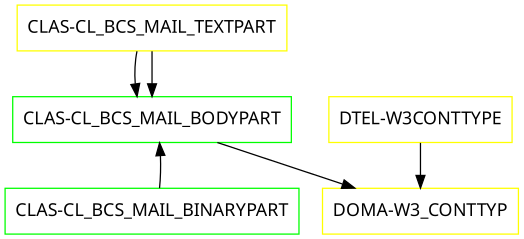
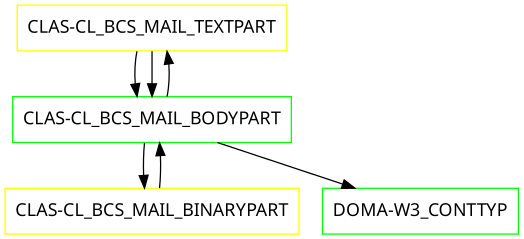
edge "CLAS-CL_BCS_MAIL_BODYPART" -> "CLAS-CL_BCS_MAIL_TEXTPART": added
node "DTEL-W3CONTTYPE": removed
edge "CLAS-CL_BCS_MAIL_BODYPART" -> "CLAS-CL_BCS_MAIL_BINARYPART": added
node "CLAS-CL_BCS_MAIL_BINARYPART": color green -> yellow
node "DOMA-W3_CONTTYP": color yellow -> green
